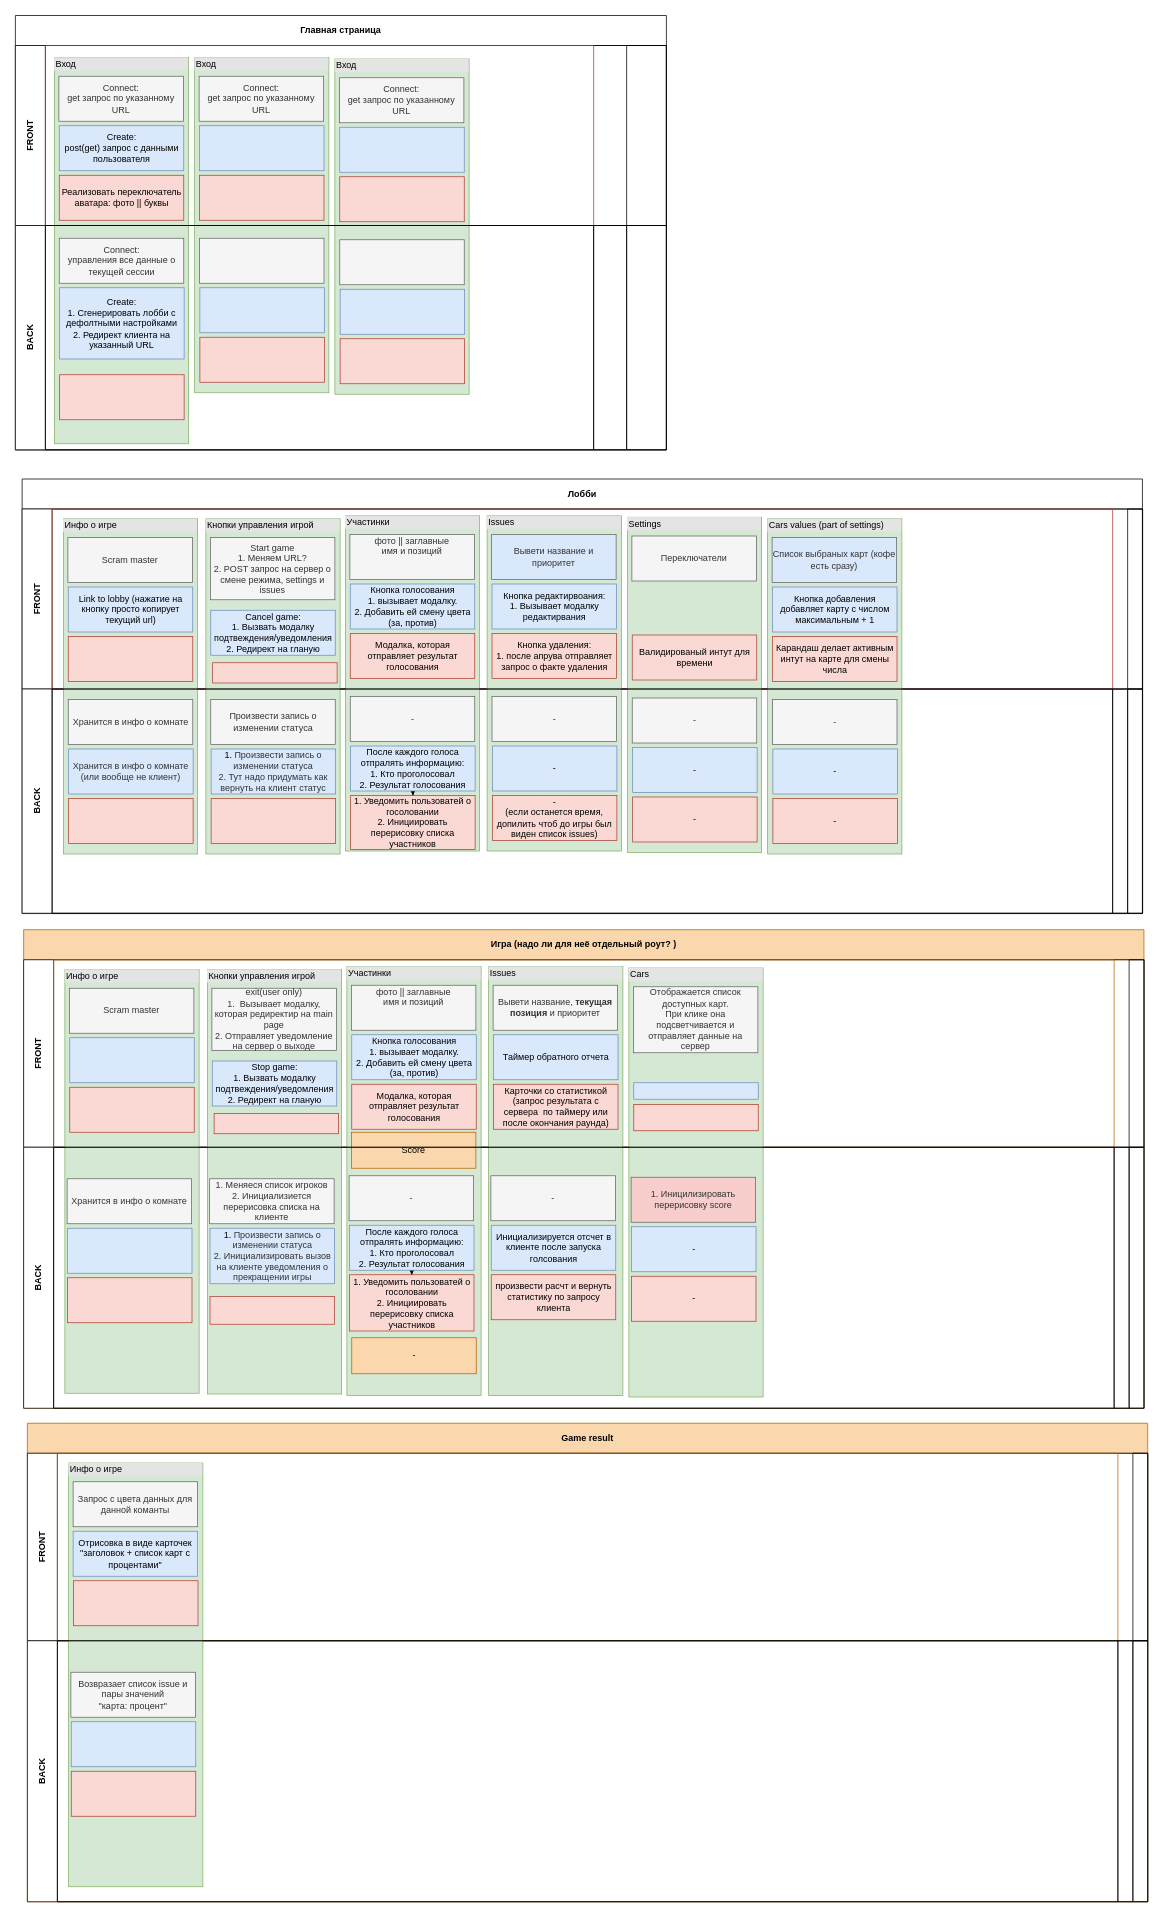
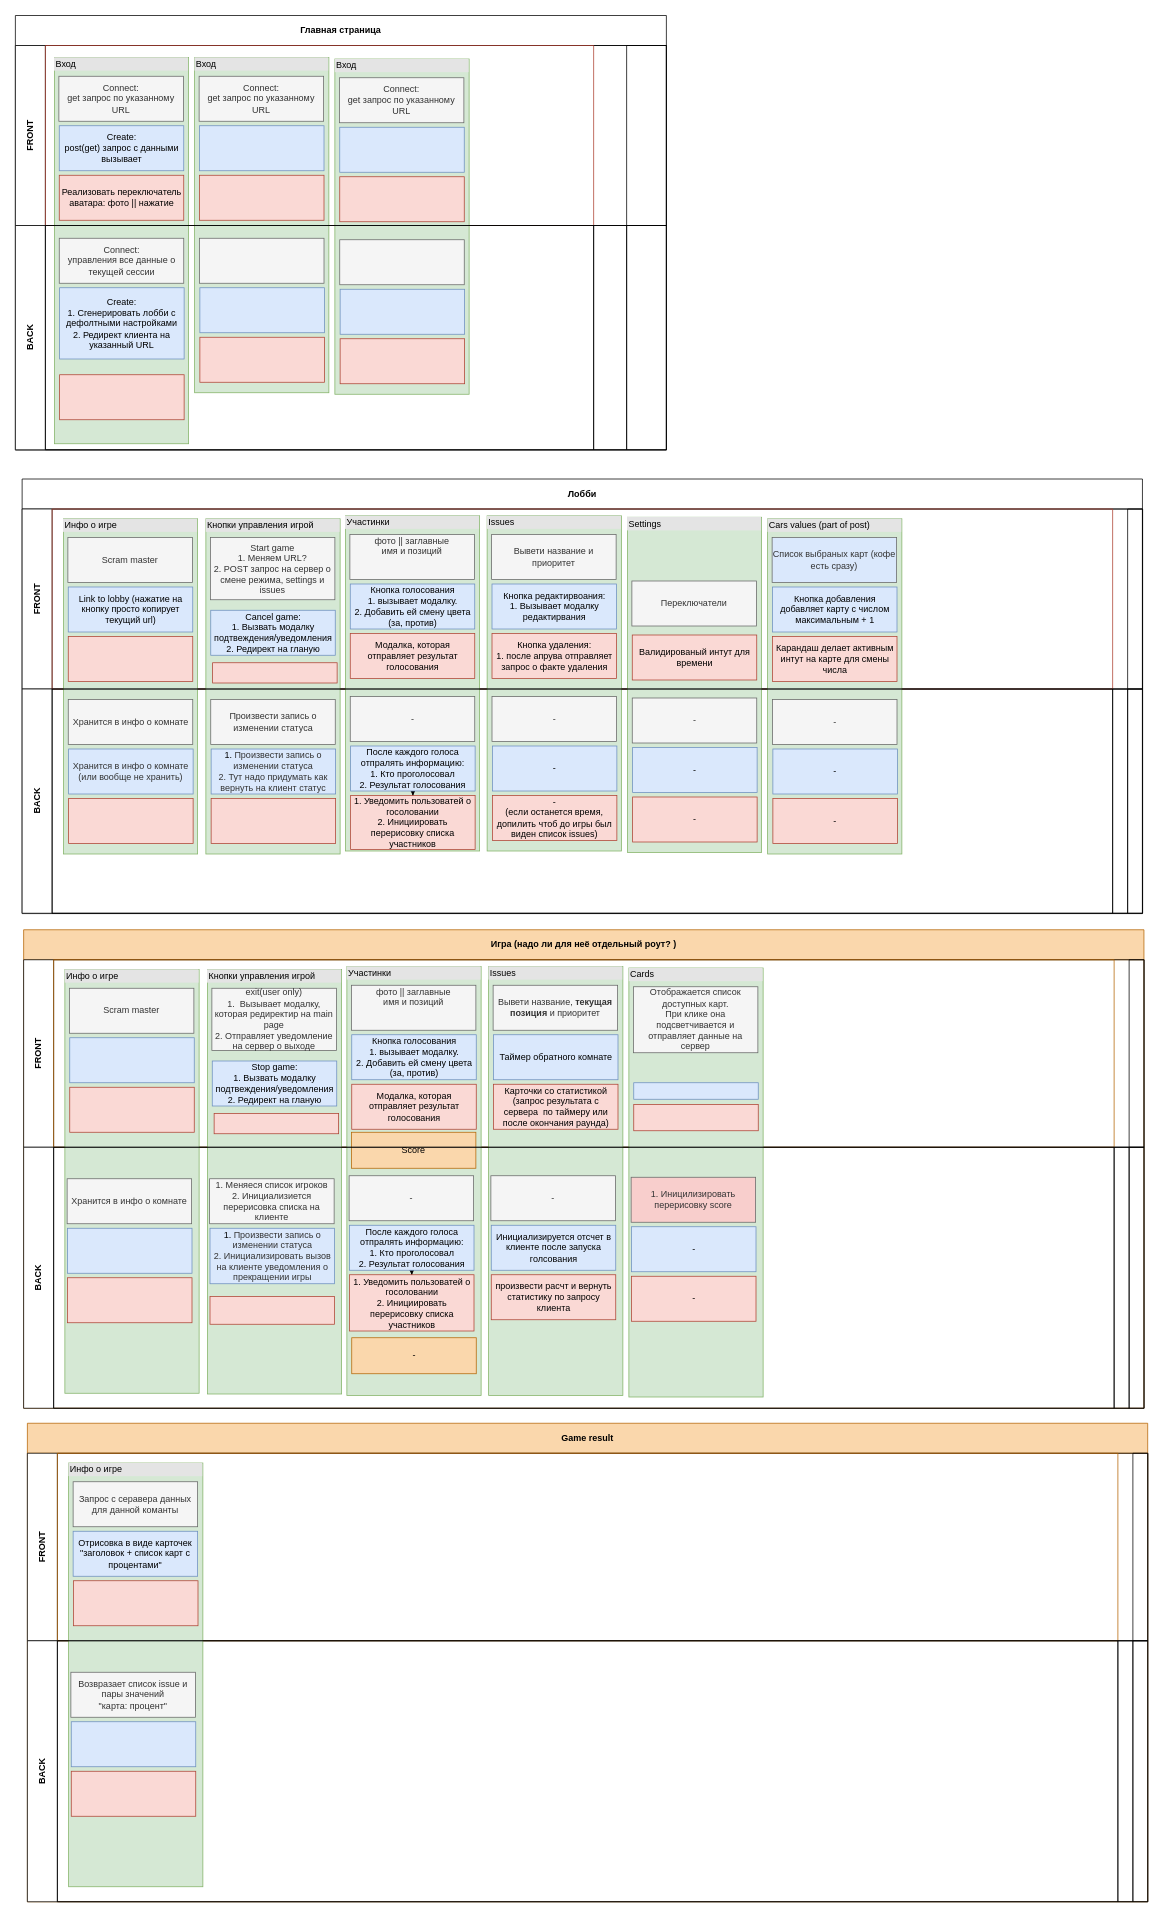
node "Create: post(get) запрос с данными пользователя": label "Create: post(get) запрос с данными пользователя" -> "Create: post(get) запрос с данными вызывает"
node "Реализовать переключатель аватара: фото || буквы": label "Реализовать переключатель аватара: фото || буквы" -> "Реализовать переключатель аватара: фото || нажатие"
node "Cars values (part of settings)": label "Cars values (part of settings)" -> "Cars values (part of post)"
node "Вывети название и приоритет": fillcolor #dae8fc -> #f5f5f5
node "Переключатели": moved (694, 558) -> (694, 603)
node "Хранится в инфо о комнате (или вообще не клиент)": label "Хранится в инфо о комнате (или вообще не клиент)" -> "Хранится в инфо о комнате (или вообще не хранить)"
node "Cars": label "Cars" -> "Cards"
node "Таймер обратного отчета": label "Таймер обратного отчета" -> "Таймер обратного комнате"
node "Запрос с цвета данных для данной команты": label "Запрос с цвета данных для данной команты" -> "Запрос с серавера данных для данной команты"
